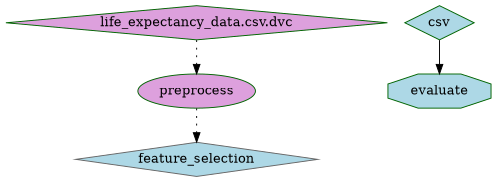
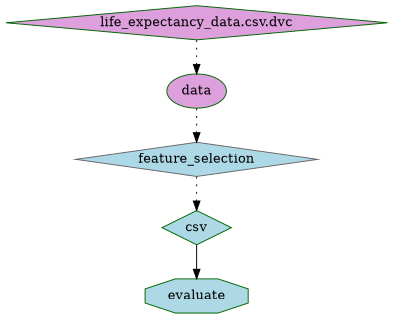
node "preprocess": label "preprocess" -> "data"
edge "feature_selection" -> "csv": added
